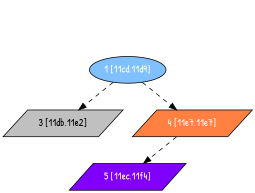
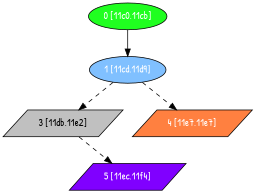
node "0 [11c0,11cb]": added
edge "4 [11e7,11e7]" -> "5 [11ec,11f4]": now "3 [11db,11e2]" -> "5 [11ec,11f4]"
